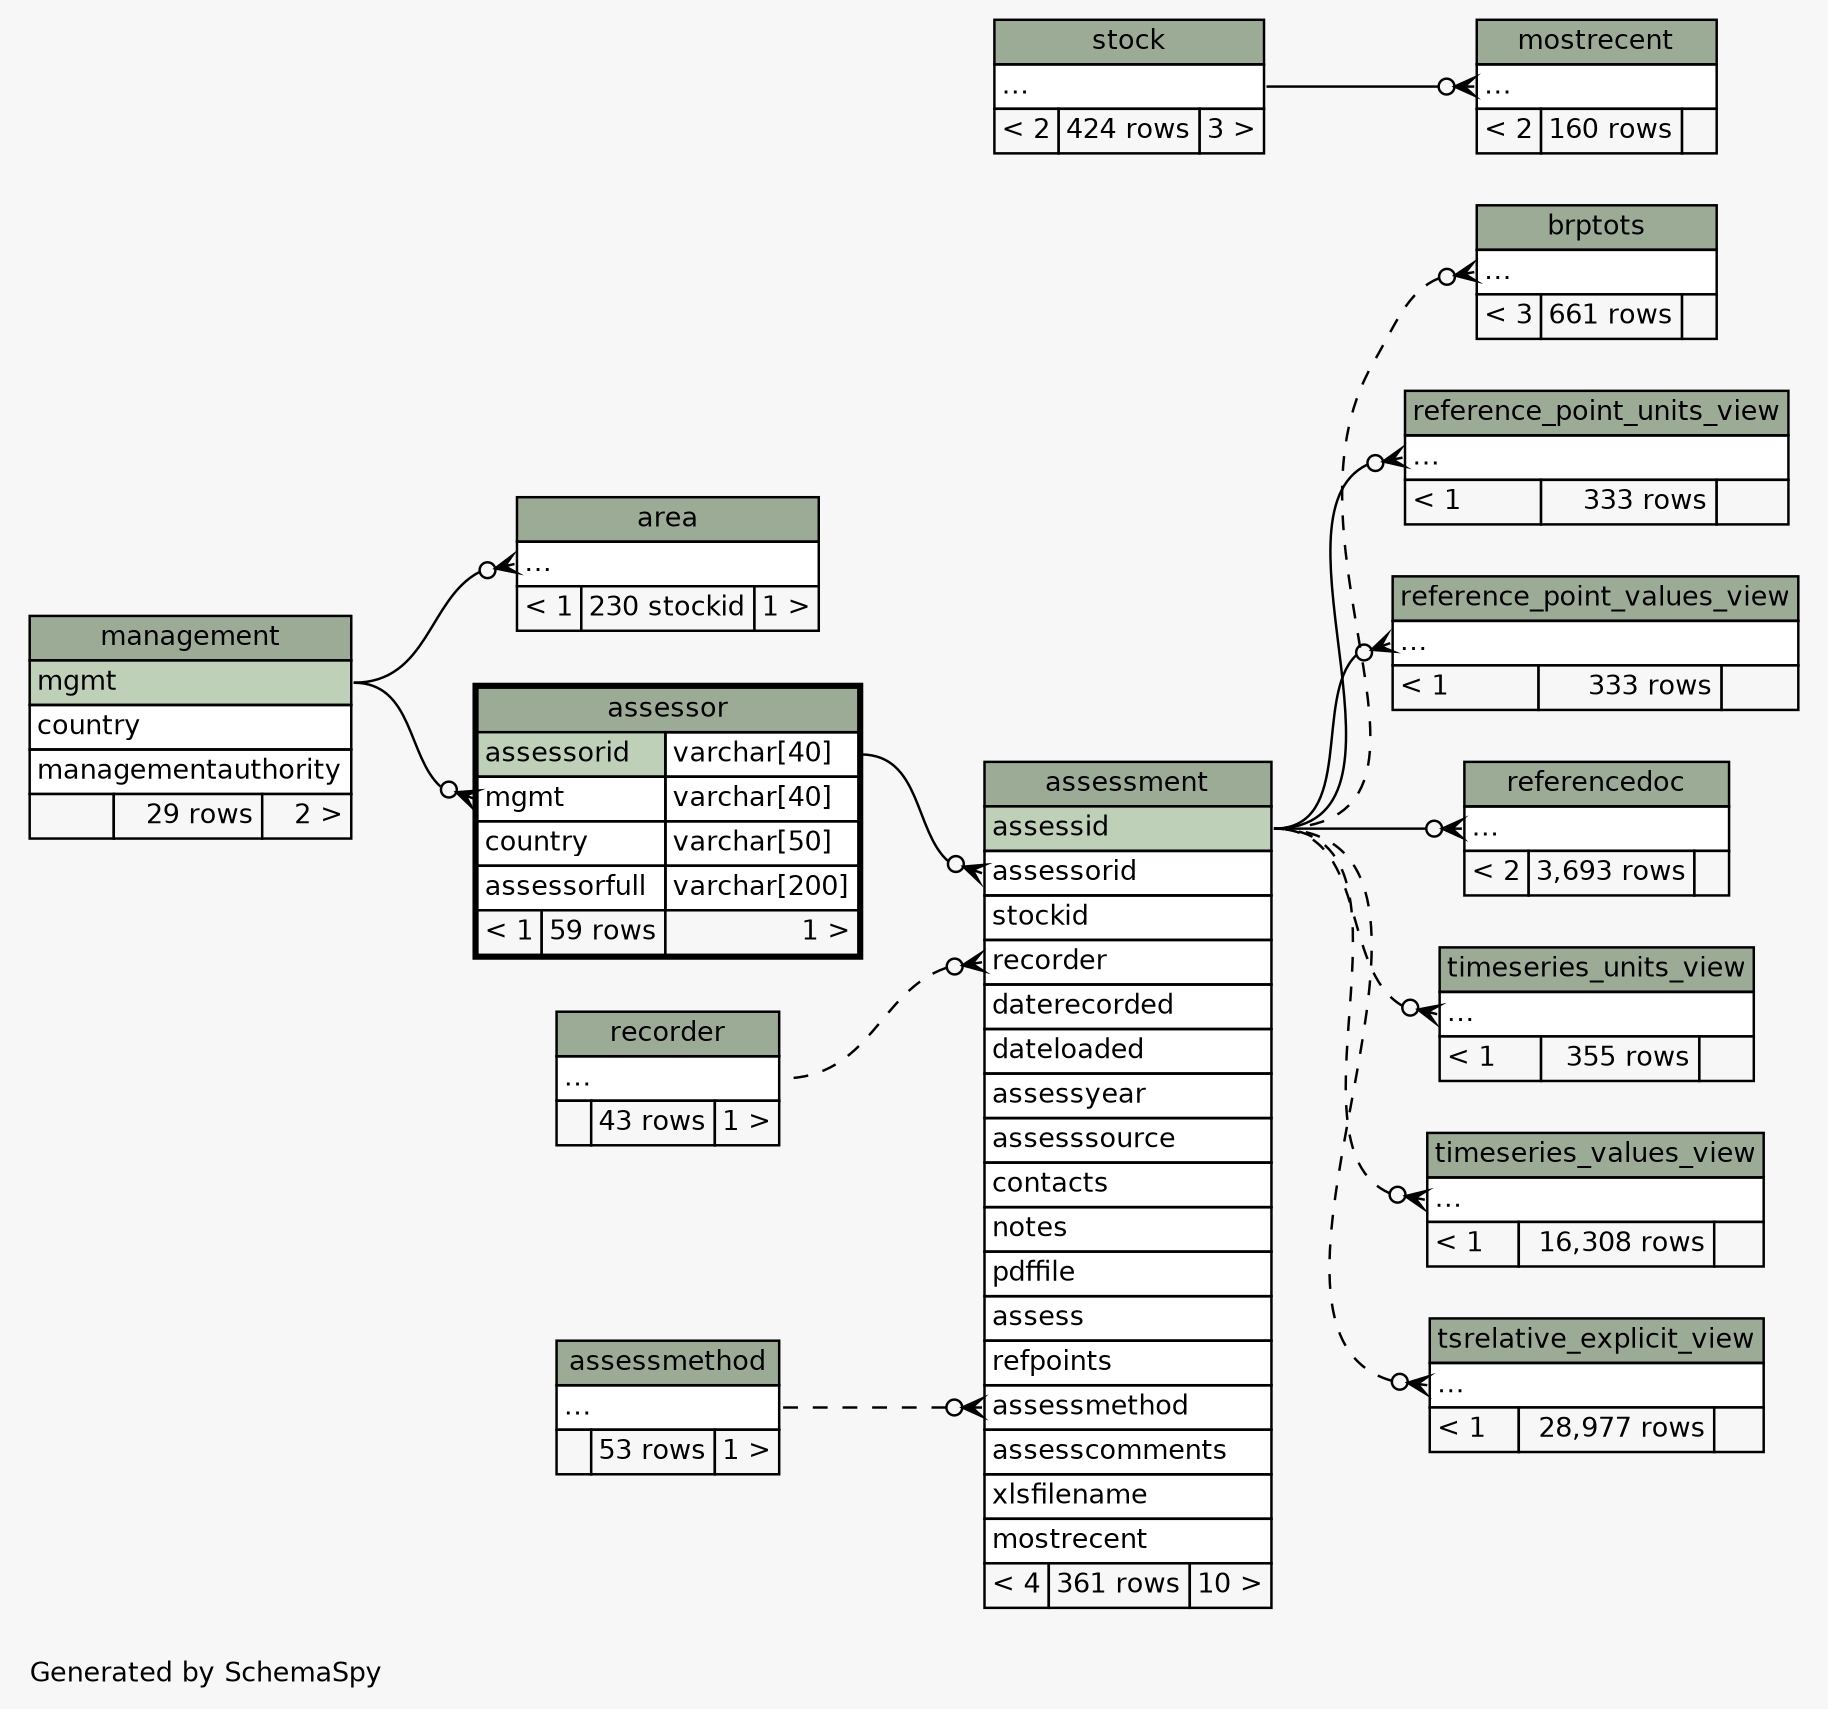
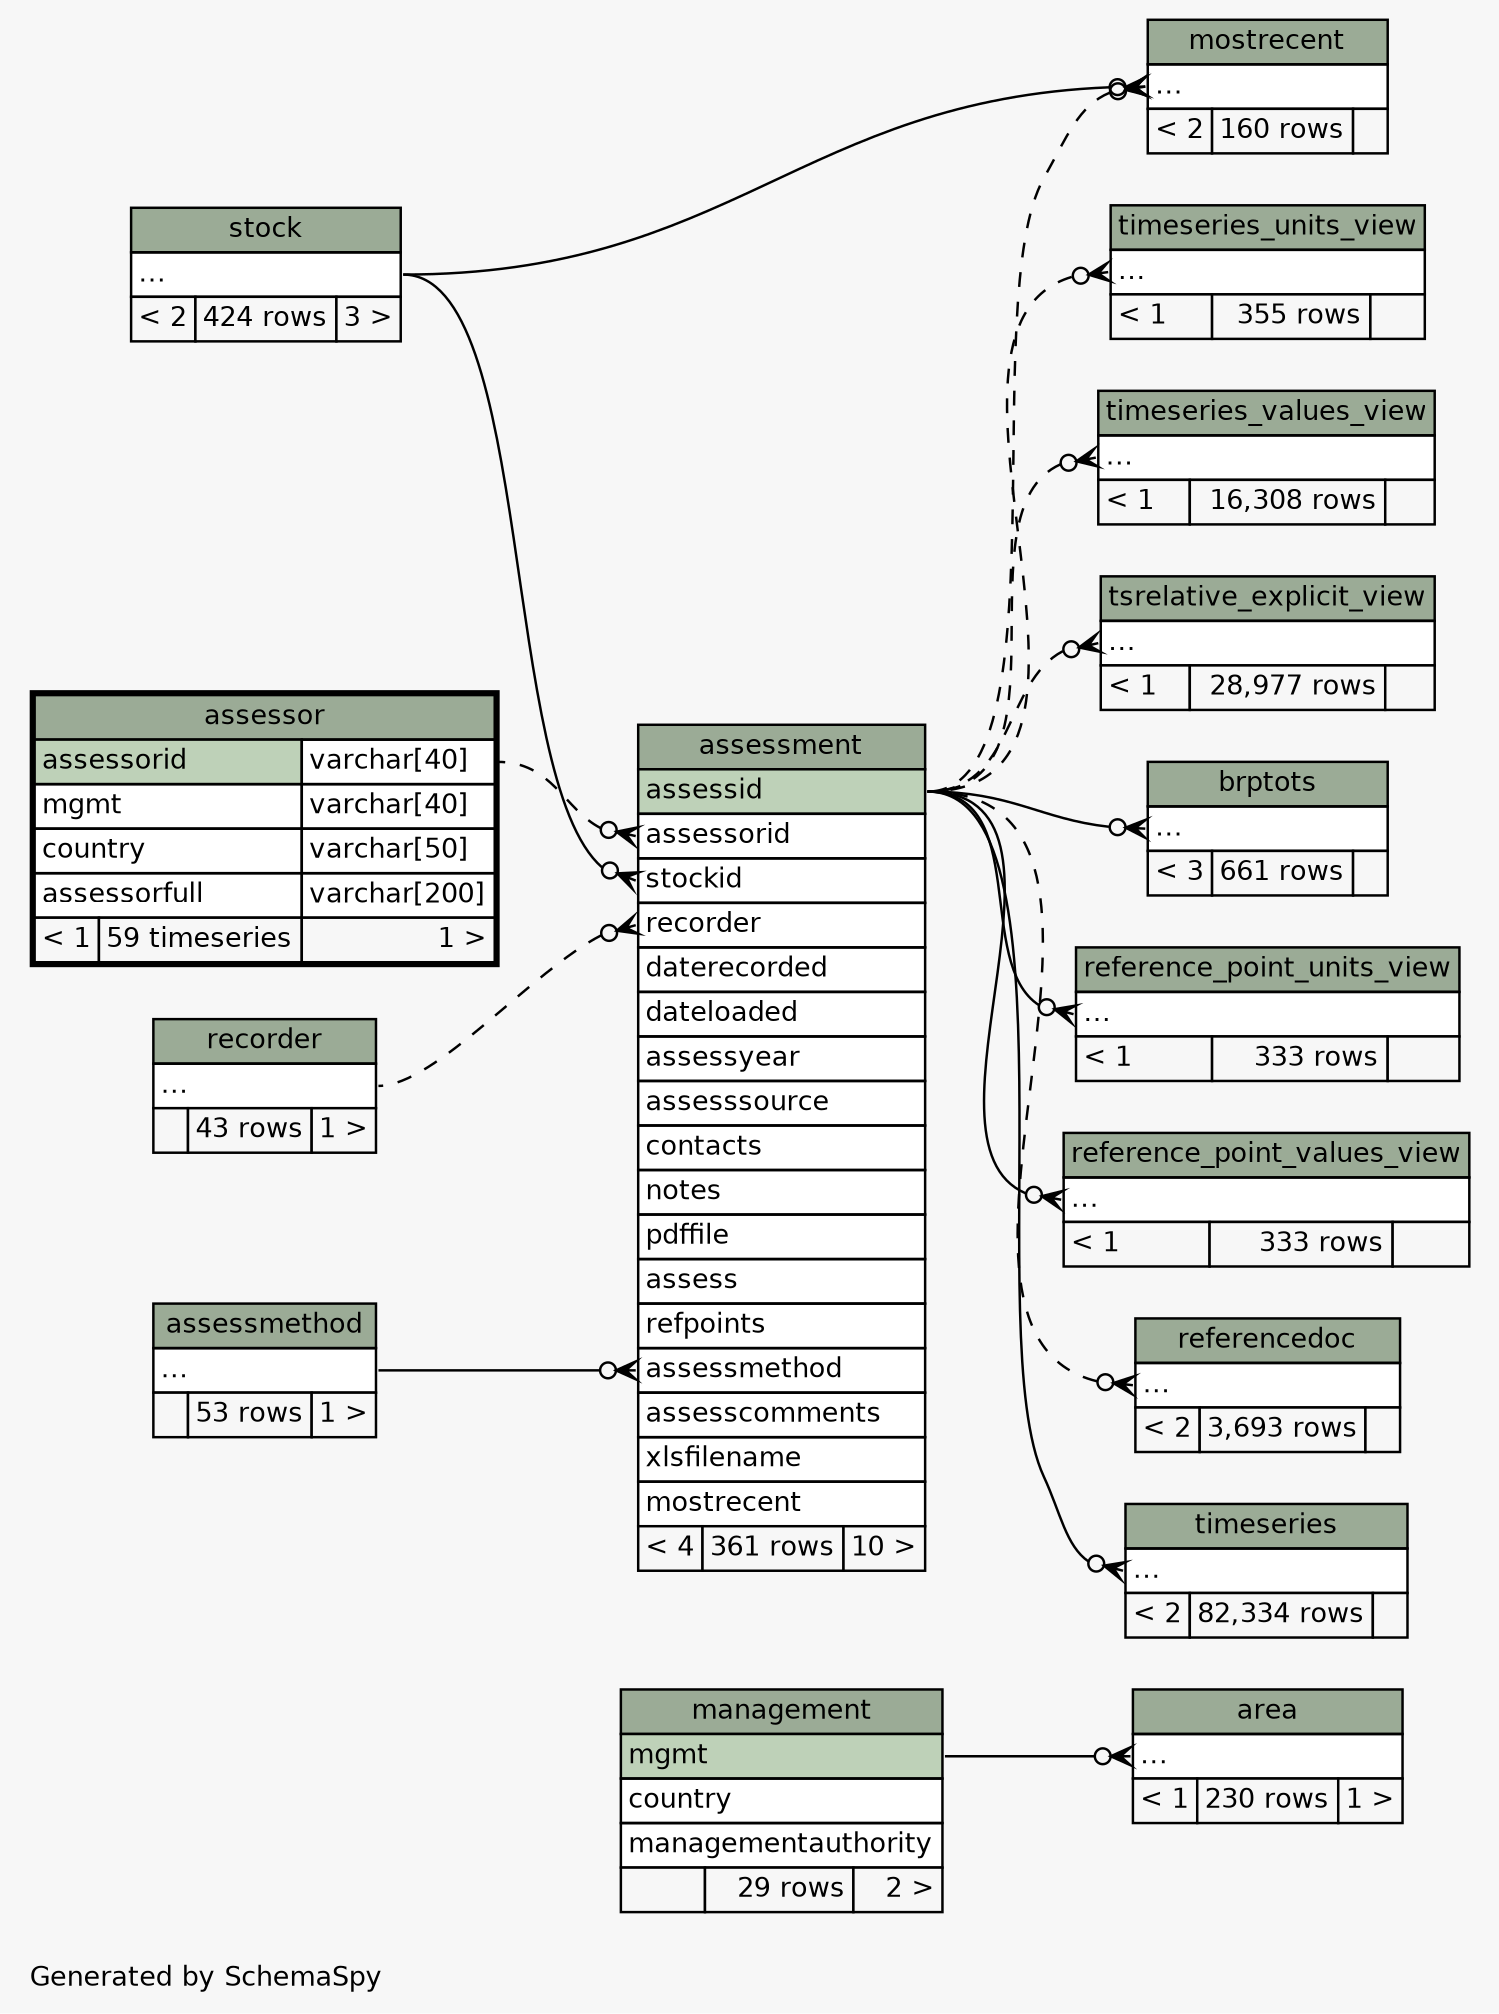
edge "assessment" -> "mostrecent": added
edge "stock" -> "assessment": added
edge "assessment" -> "brptots": style dashed -> solid
node "area": text "230 stockid" -> "230 rows"
edge "management" -> "assessor": removed
edge "assessor" -> "assessment": style solid -> dashed
edge "assessment" -> "referencedoc": style solid -> dashed
node "assessor": text "59 rows" -> "59 timeseries"
edge "assessmethod" -> "assessment": style dashed -> solid
node "timeseries": added
